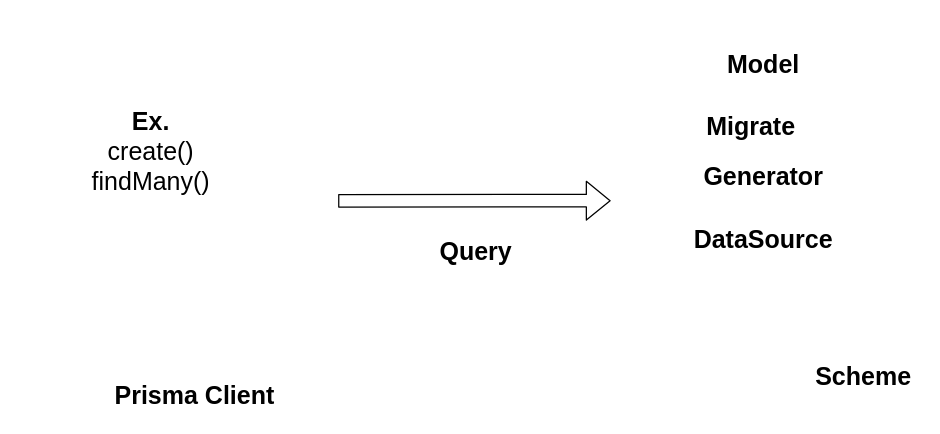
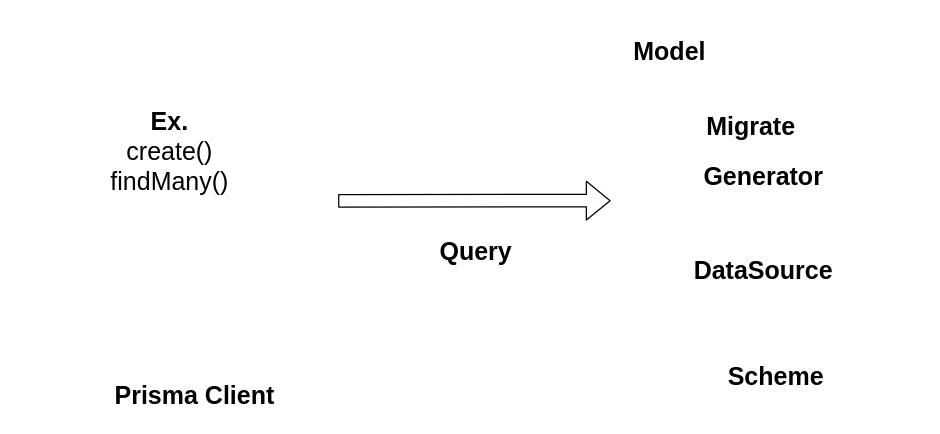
node "Model": moved (763, 63) -> (669, 51)
node "Ex. create() findMany()": moved (151, 151) -> (169, 151)
node "DataSource": moved (763, 238) -> (763, 269)
node "Scheme": moved (863, 376) -> (776, 376)
